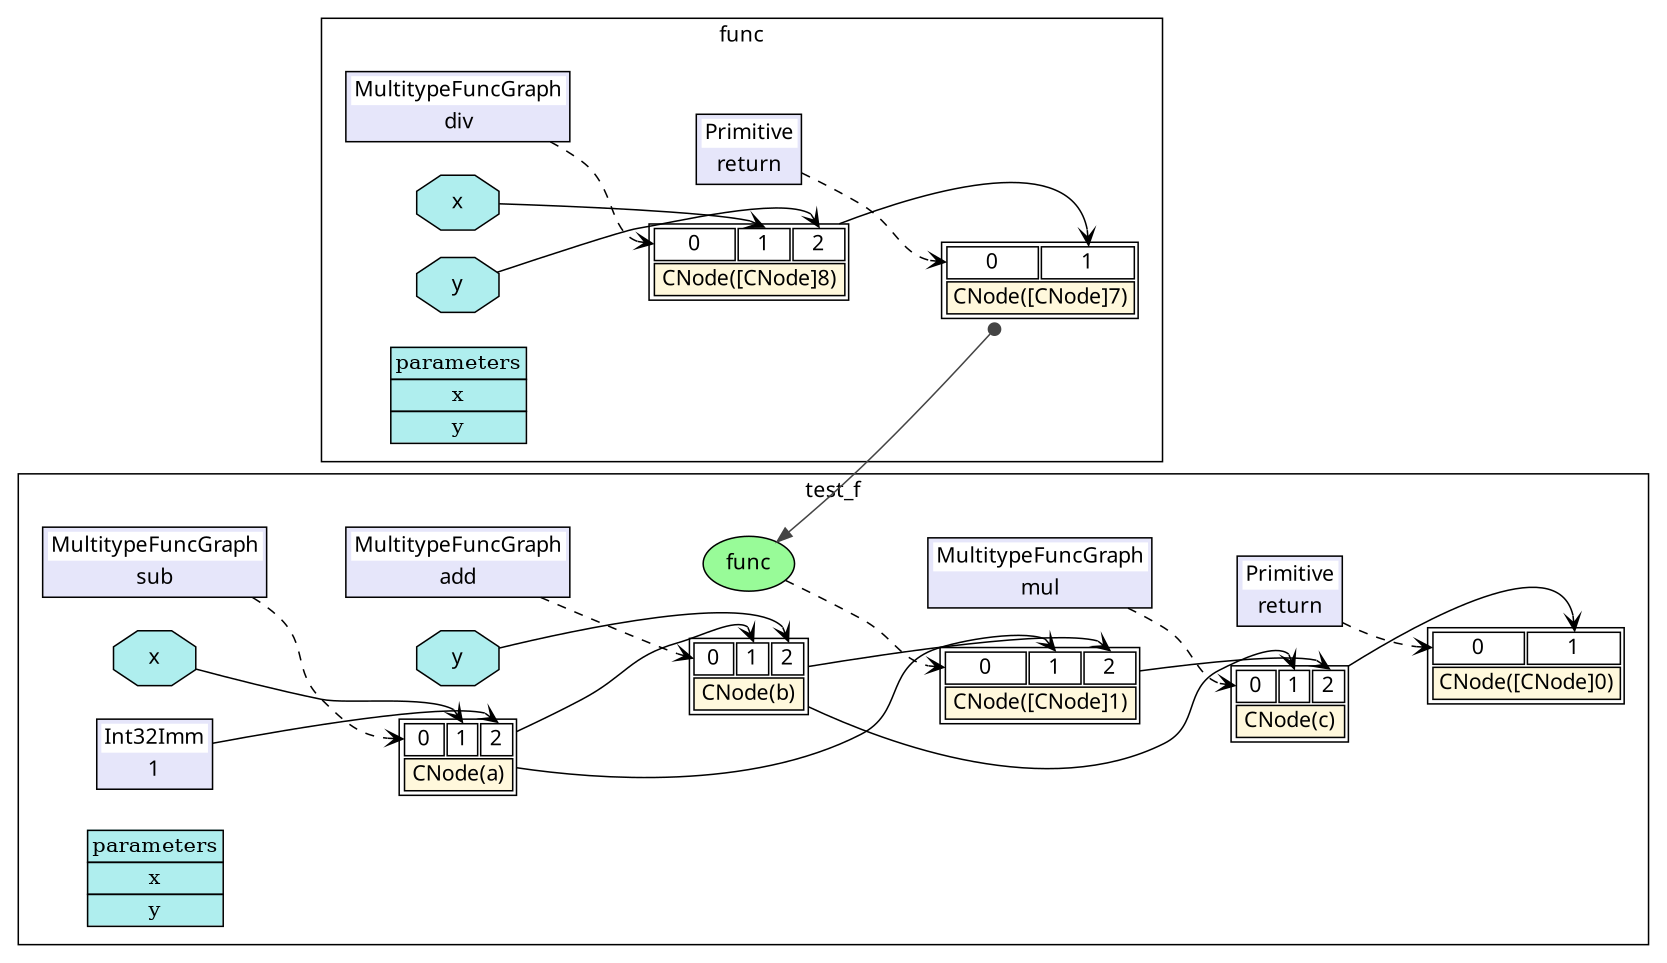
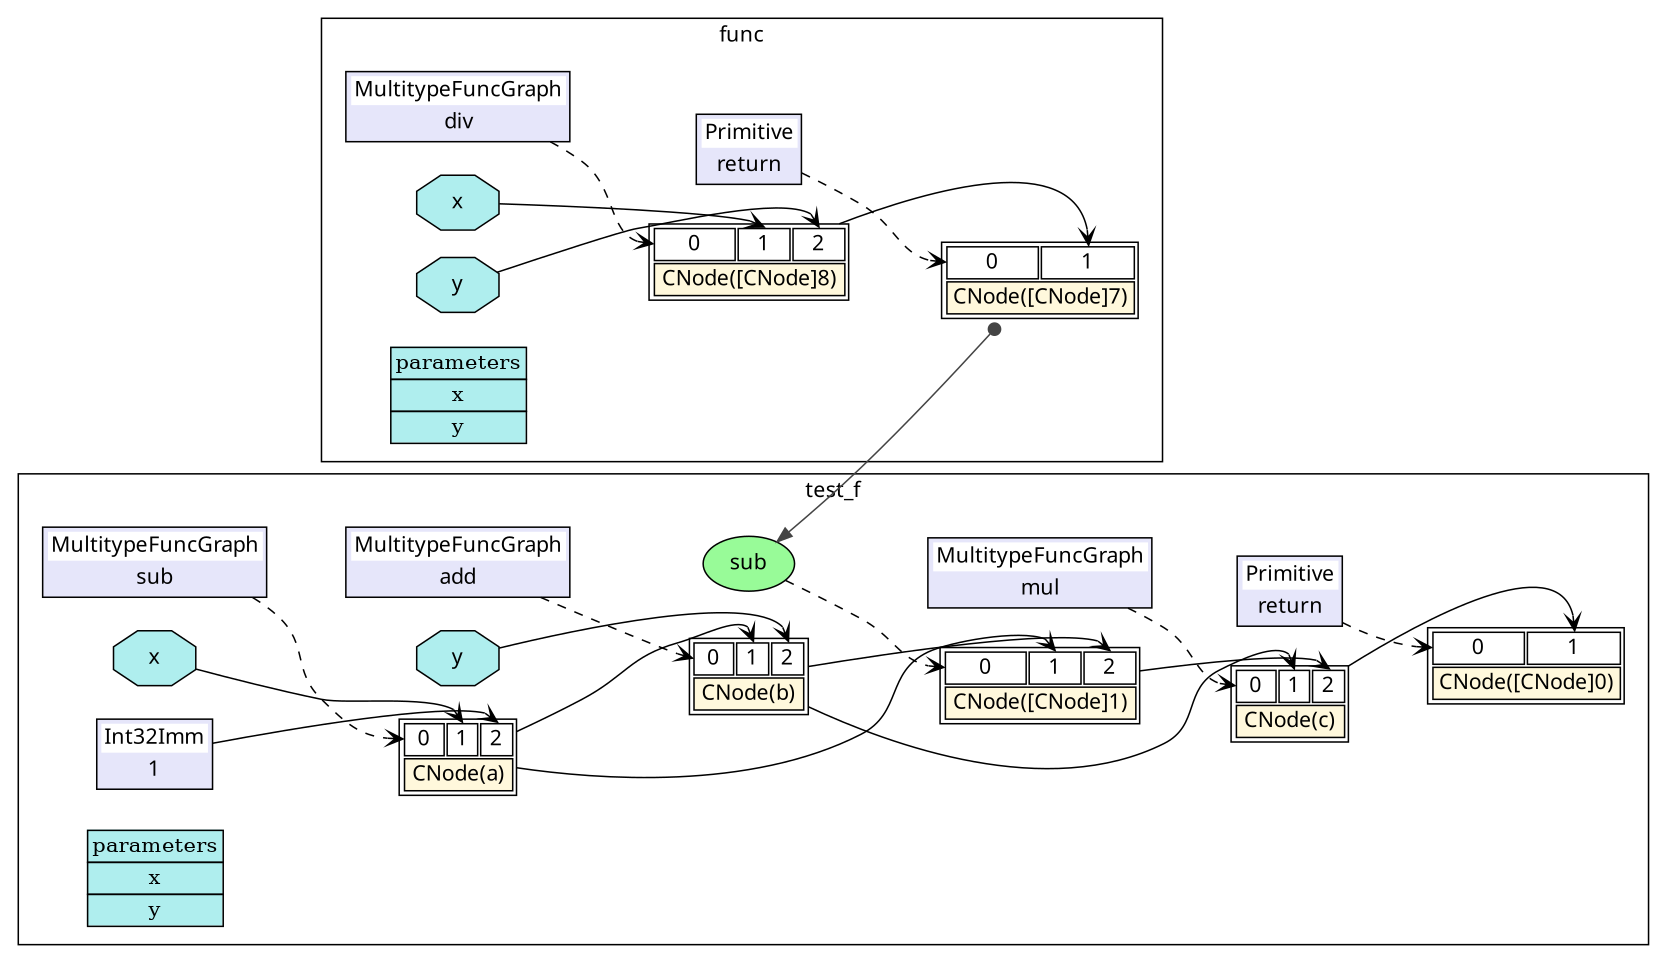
node "func": label "func" -> "sub"
